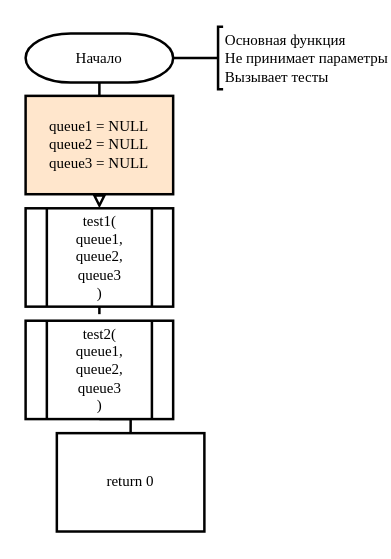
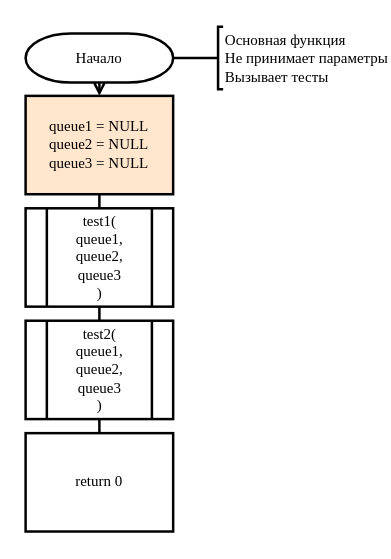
edge "Начало" -- "queue1 = NULLqueue2 = NULLqueue3 = NULL": arrowhead none -> open
edge "queue1 = NULLqueue2 = NULLqueue3 = NULL" -> "test1(queue1,queue2,queue3)": arrowhead block -> none
edge "test1(queue1,queue2,queue3)" -- "test2(queue1,queue2,queue3)": style dashed -> solid
node "return 0": moved (131, 482) -> (99, 482)
